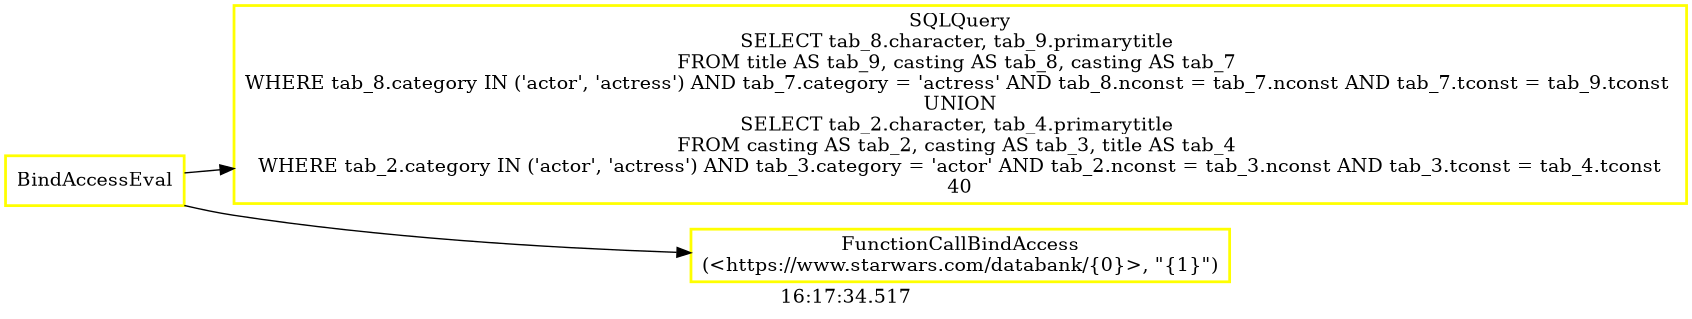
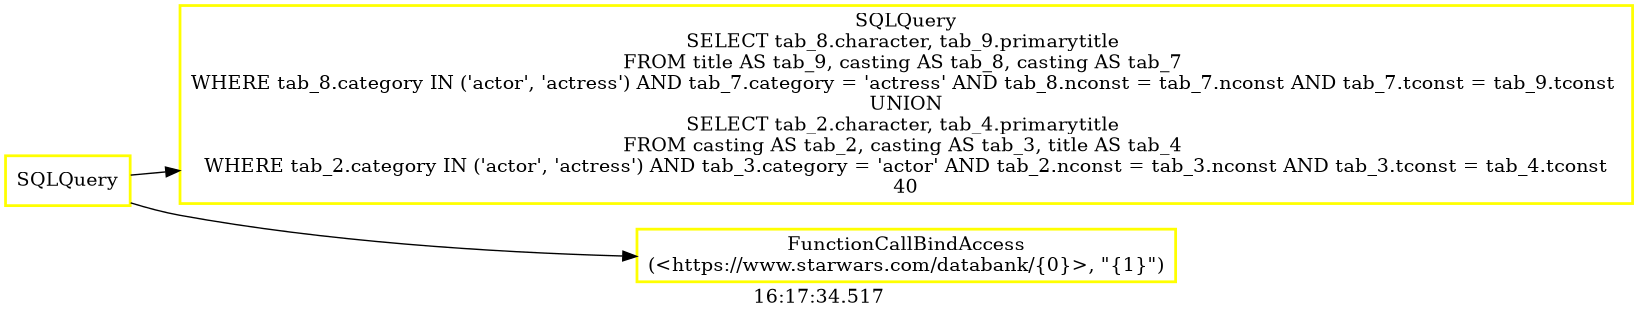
node "BindAccessEval": label "BindAccessEval" -> "SQLQuery"
